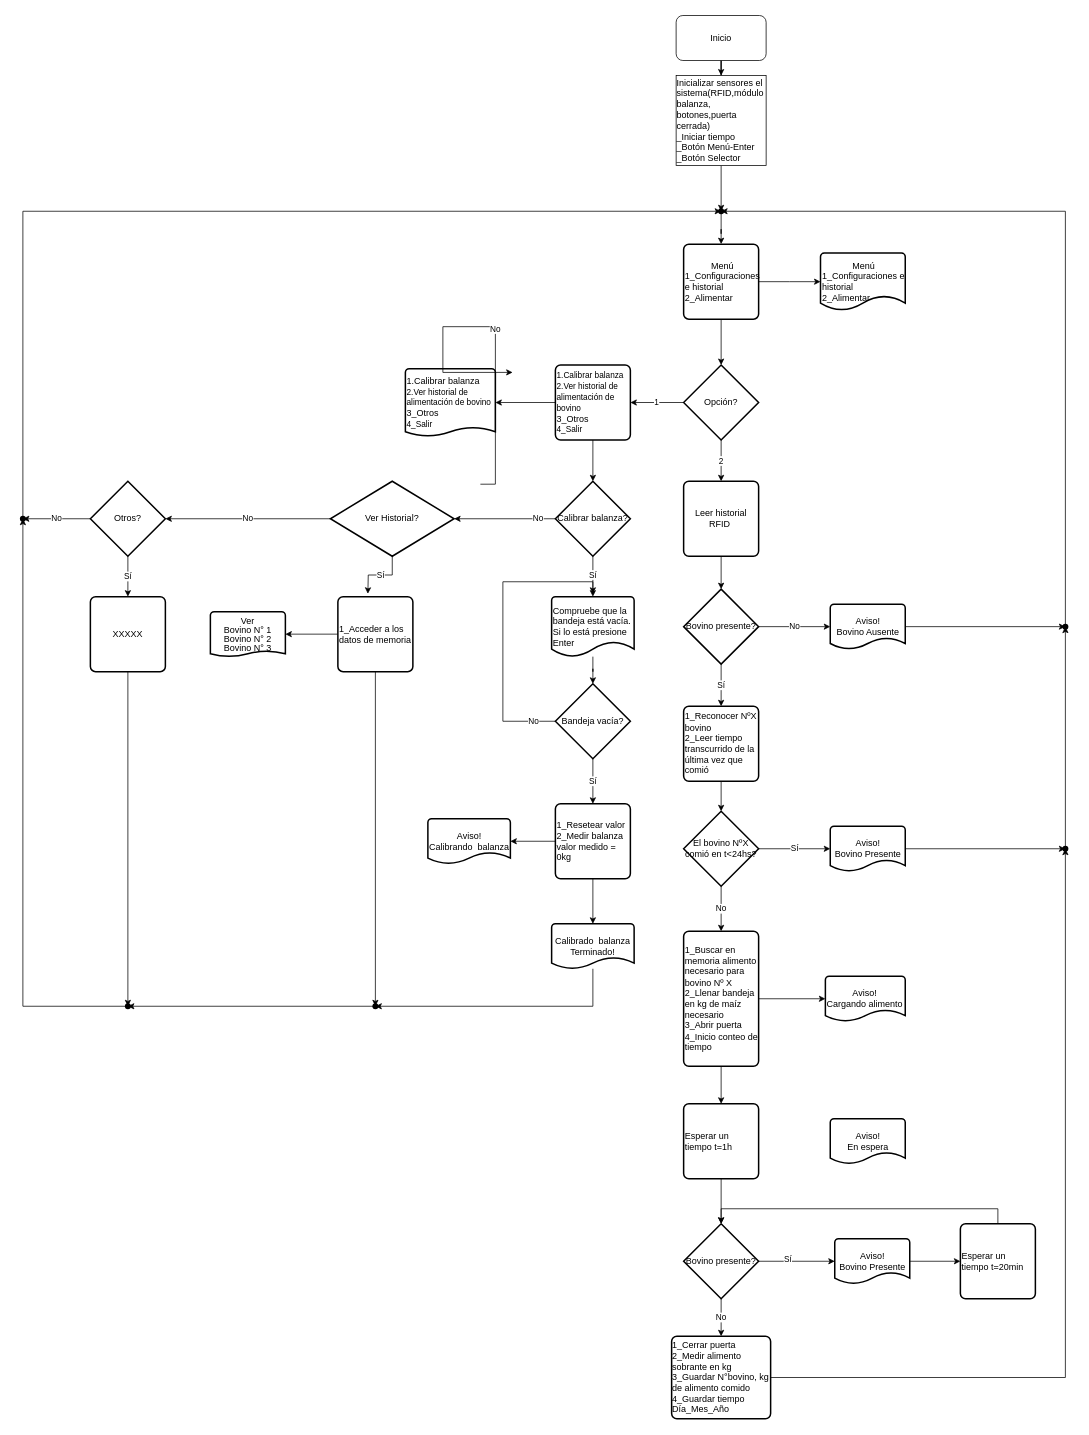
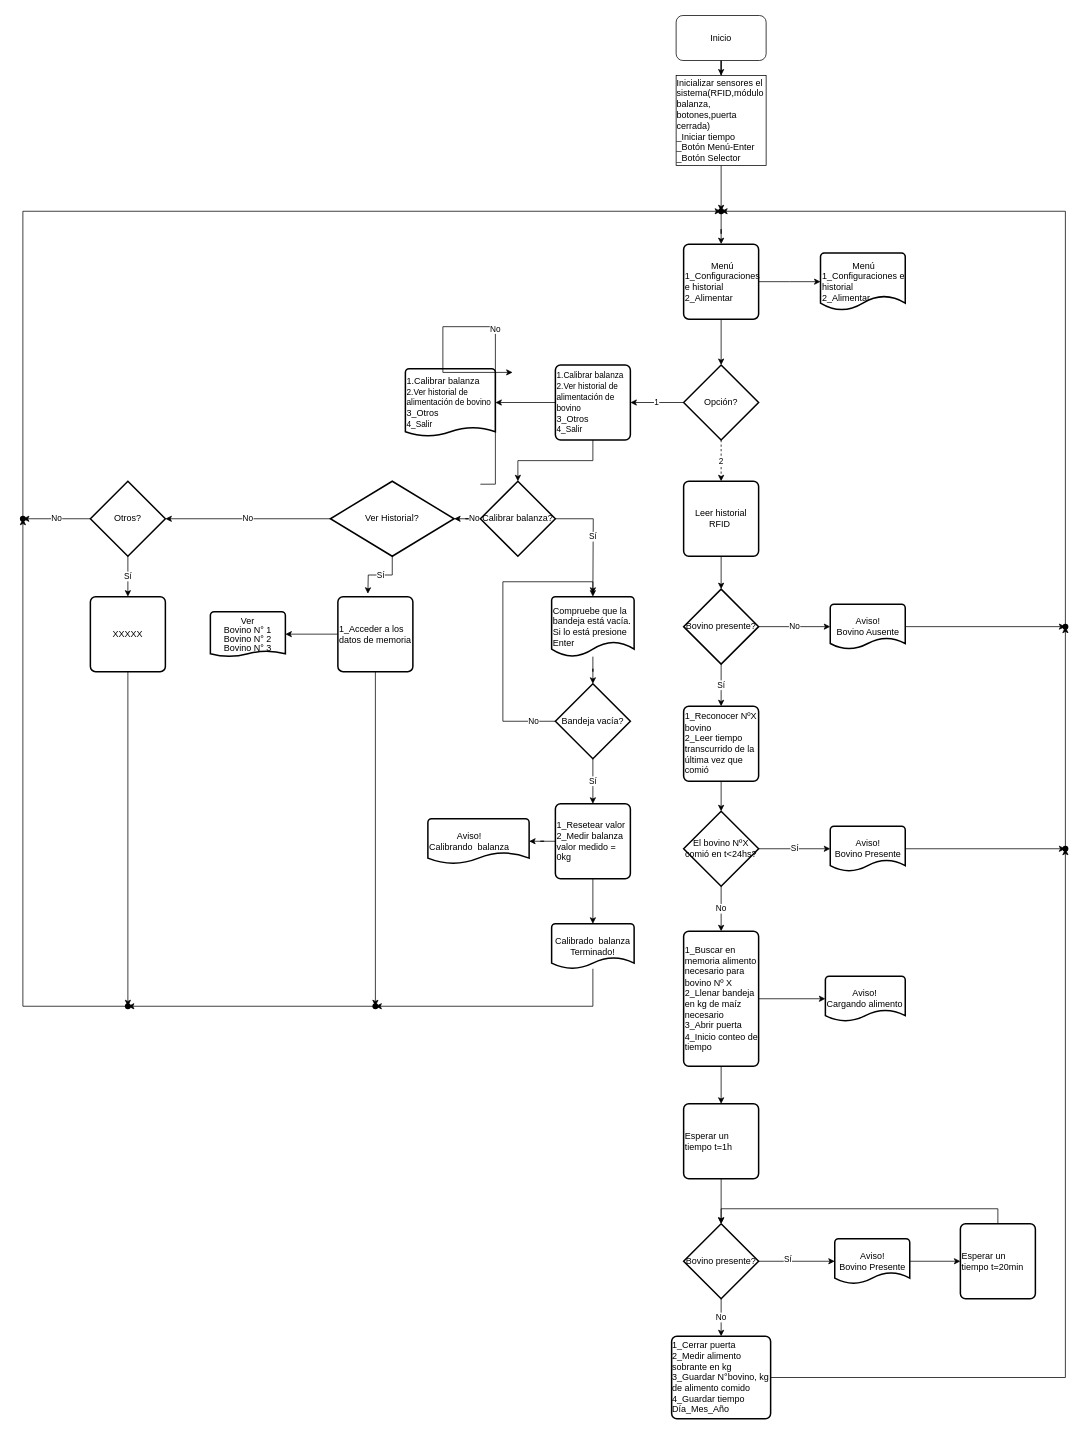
edge "Opción?" -> "Leer historial RFID": style solid -> dashed
node "Calibrar balanza?": moved (593, 519) -> (518, 519)
node "Aviso! Calibrando balanza": size 83x45 -> 101x45
node "Aviso! En espera": removed
